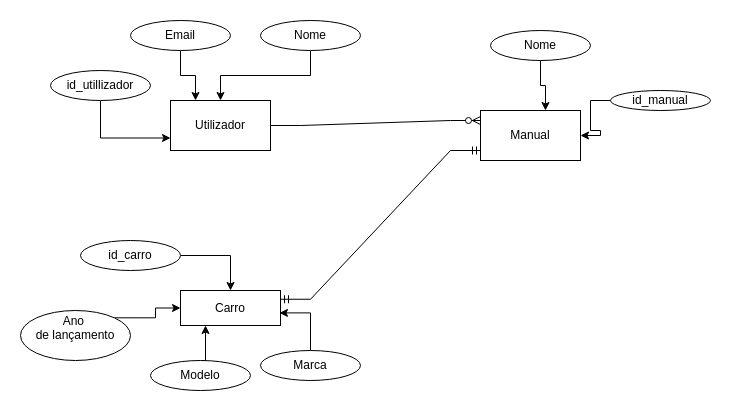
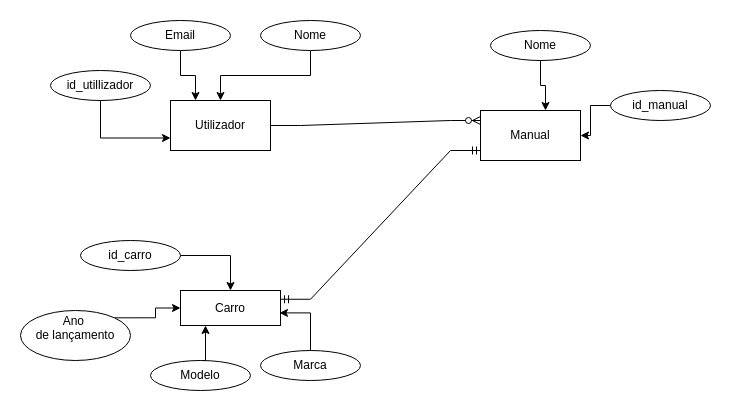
node "id_manual": size 100x20 -> 100x30
